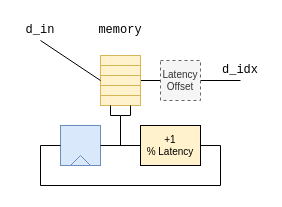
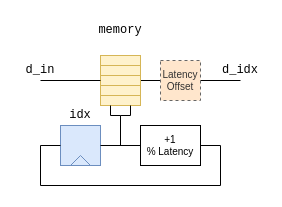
node "d_in": moved (41, 31) -> (41, 71)
node "LatencyOffset": fillcolor #f5f5f5 -> #ffe6cc
node "idx": added
node "+1% Latency": fillcolor #fff2cc -> #ffffff
